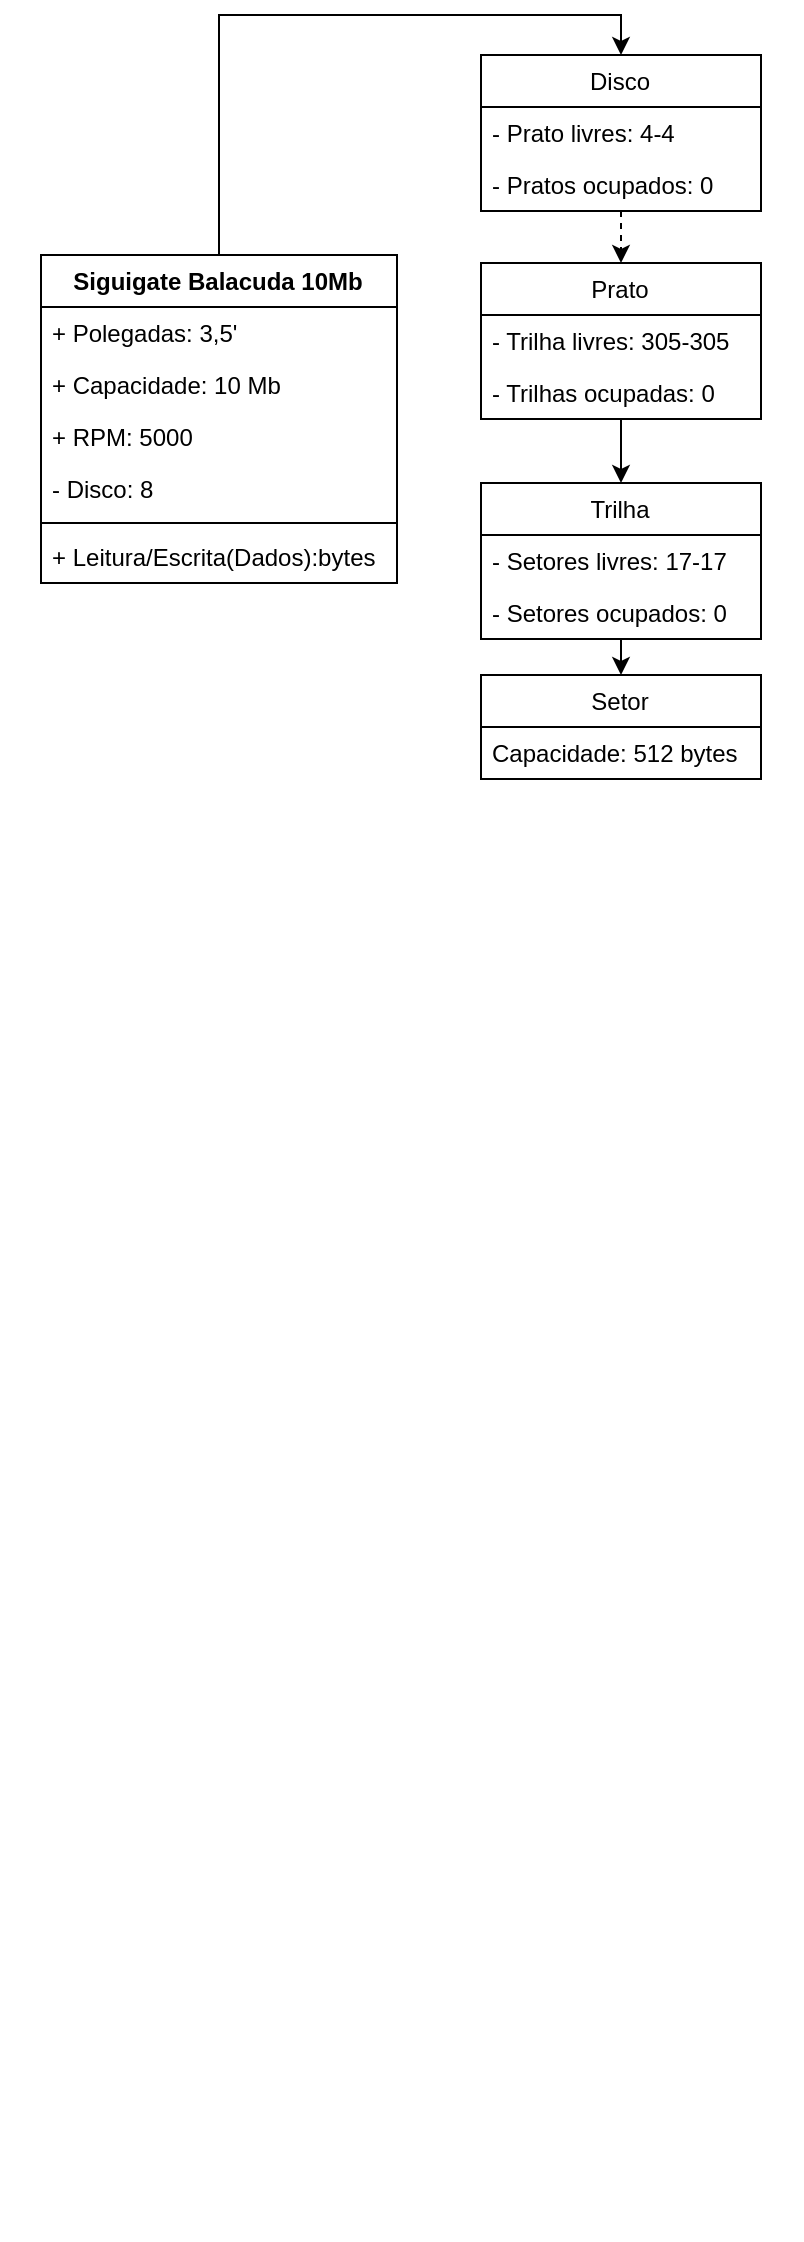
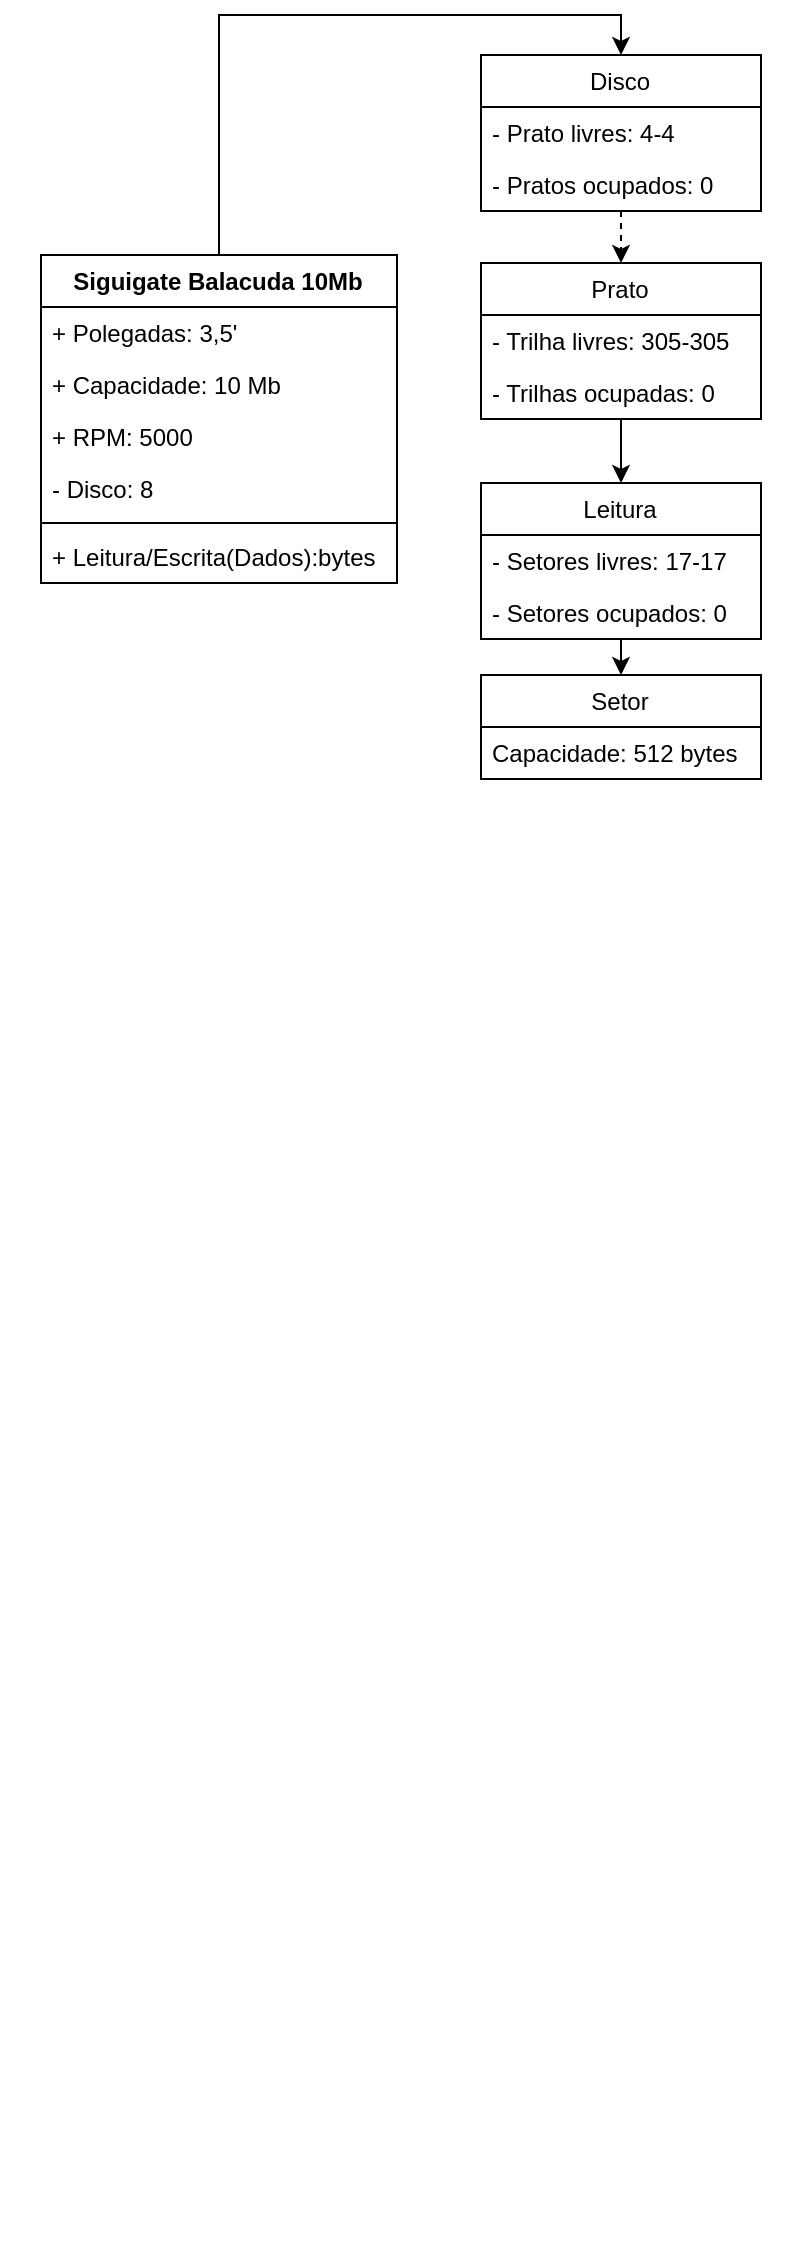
node "Trilha": label "Trilha" -> "Leitura"
